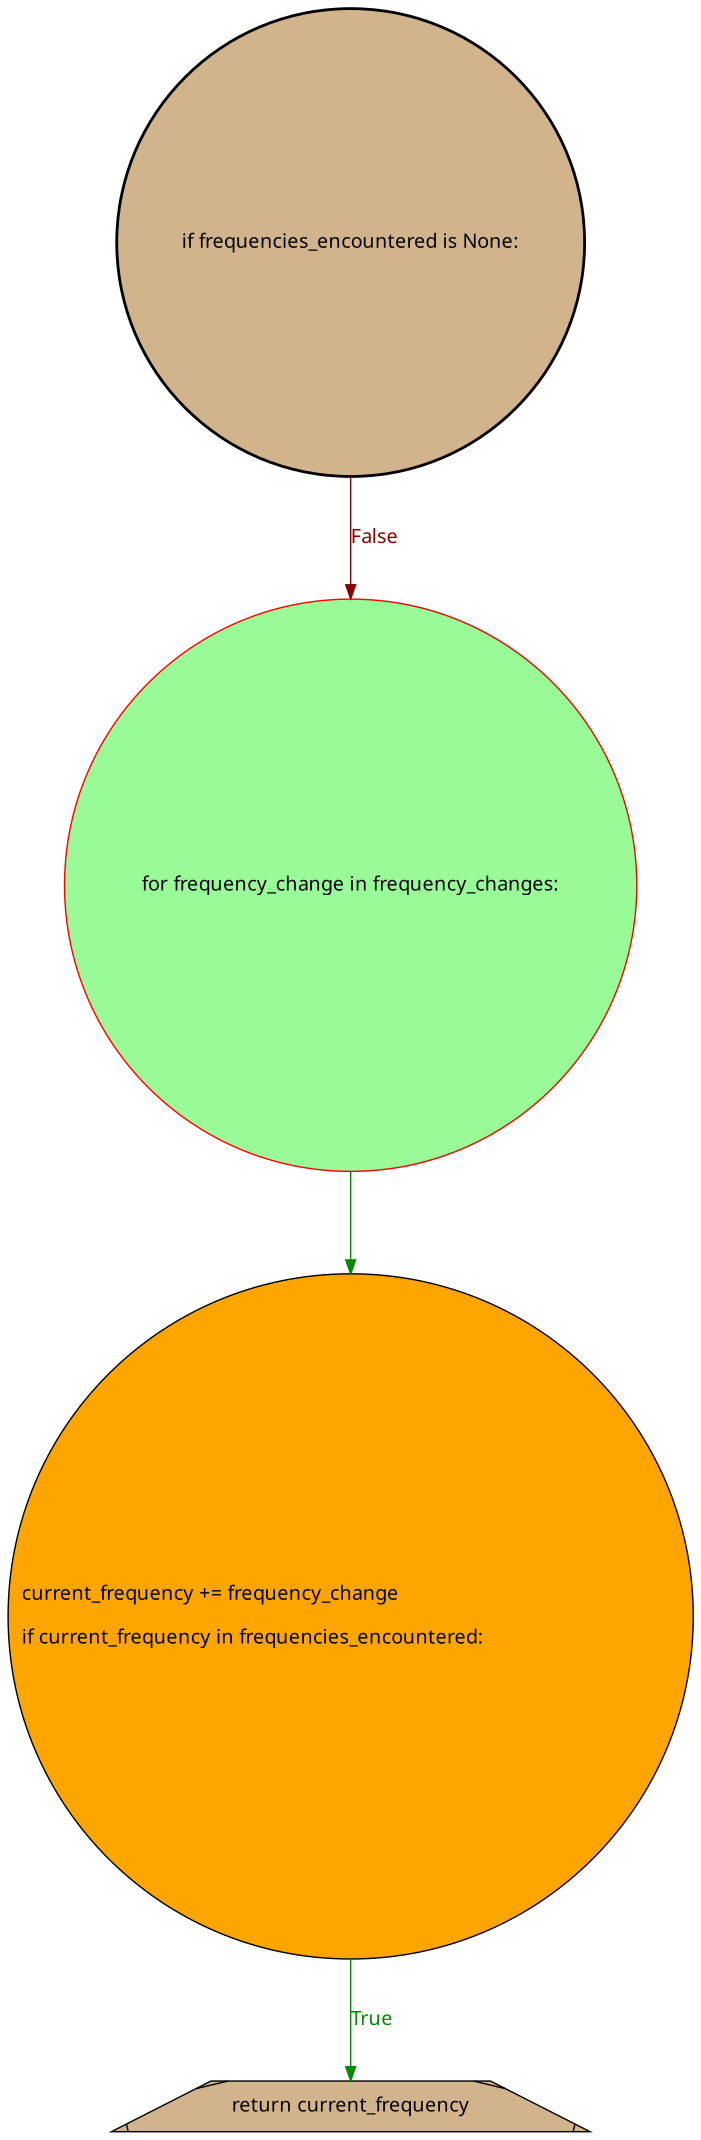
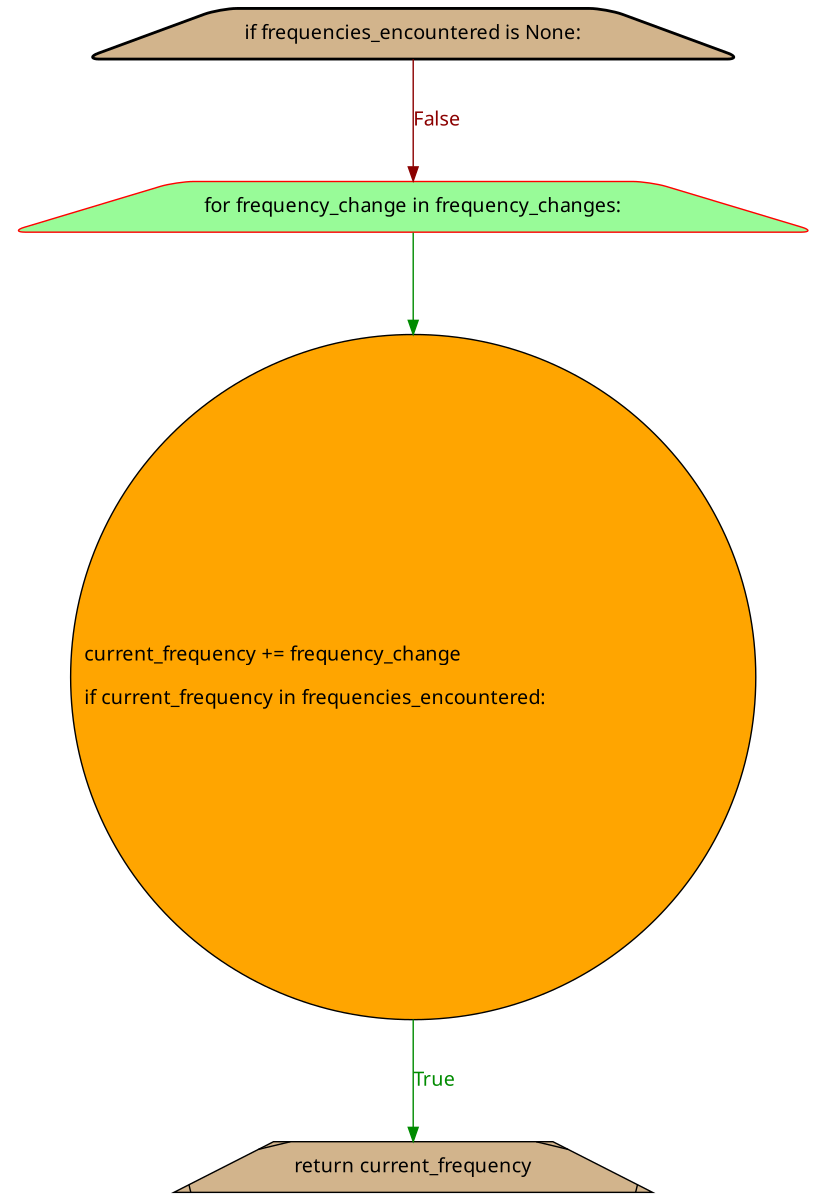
node "if frequencies_encountered is None:": shape circle -> trapezium
node "for frequency_change in frequency_changes:": shape circle -> trapezium
